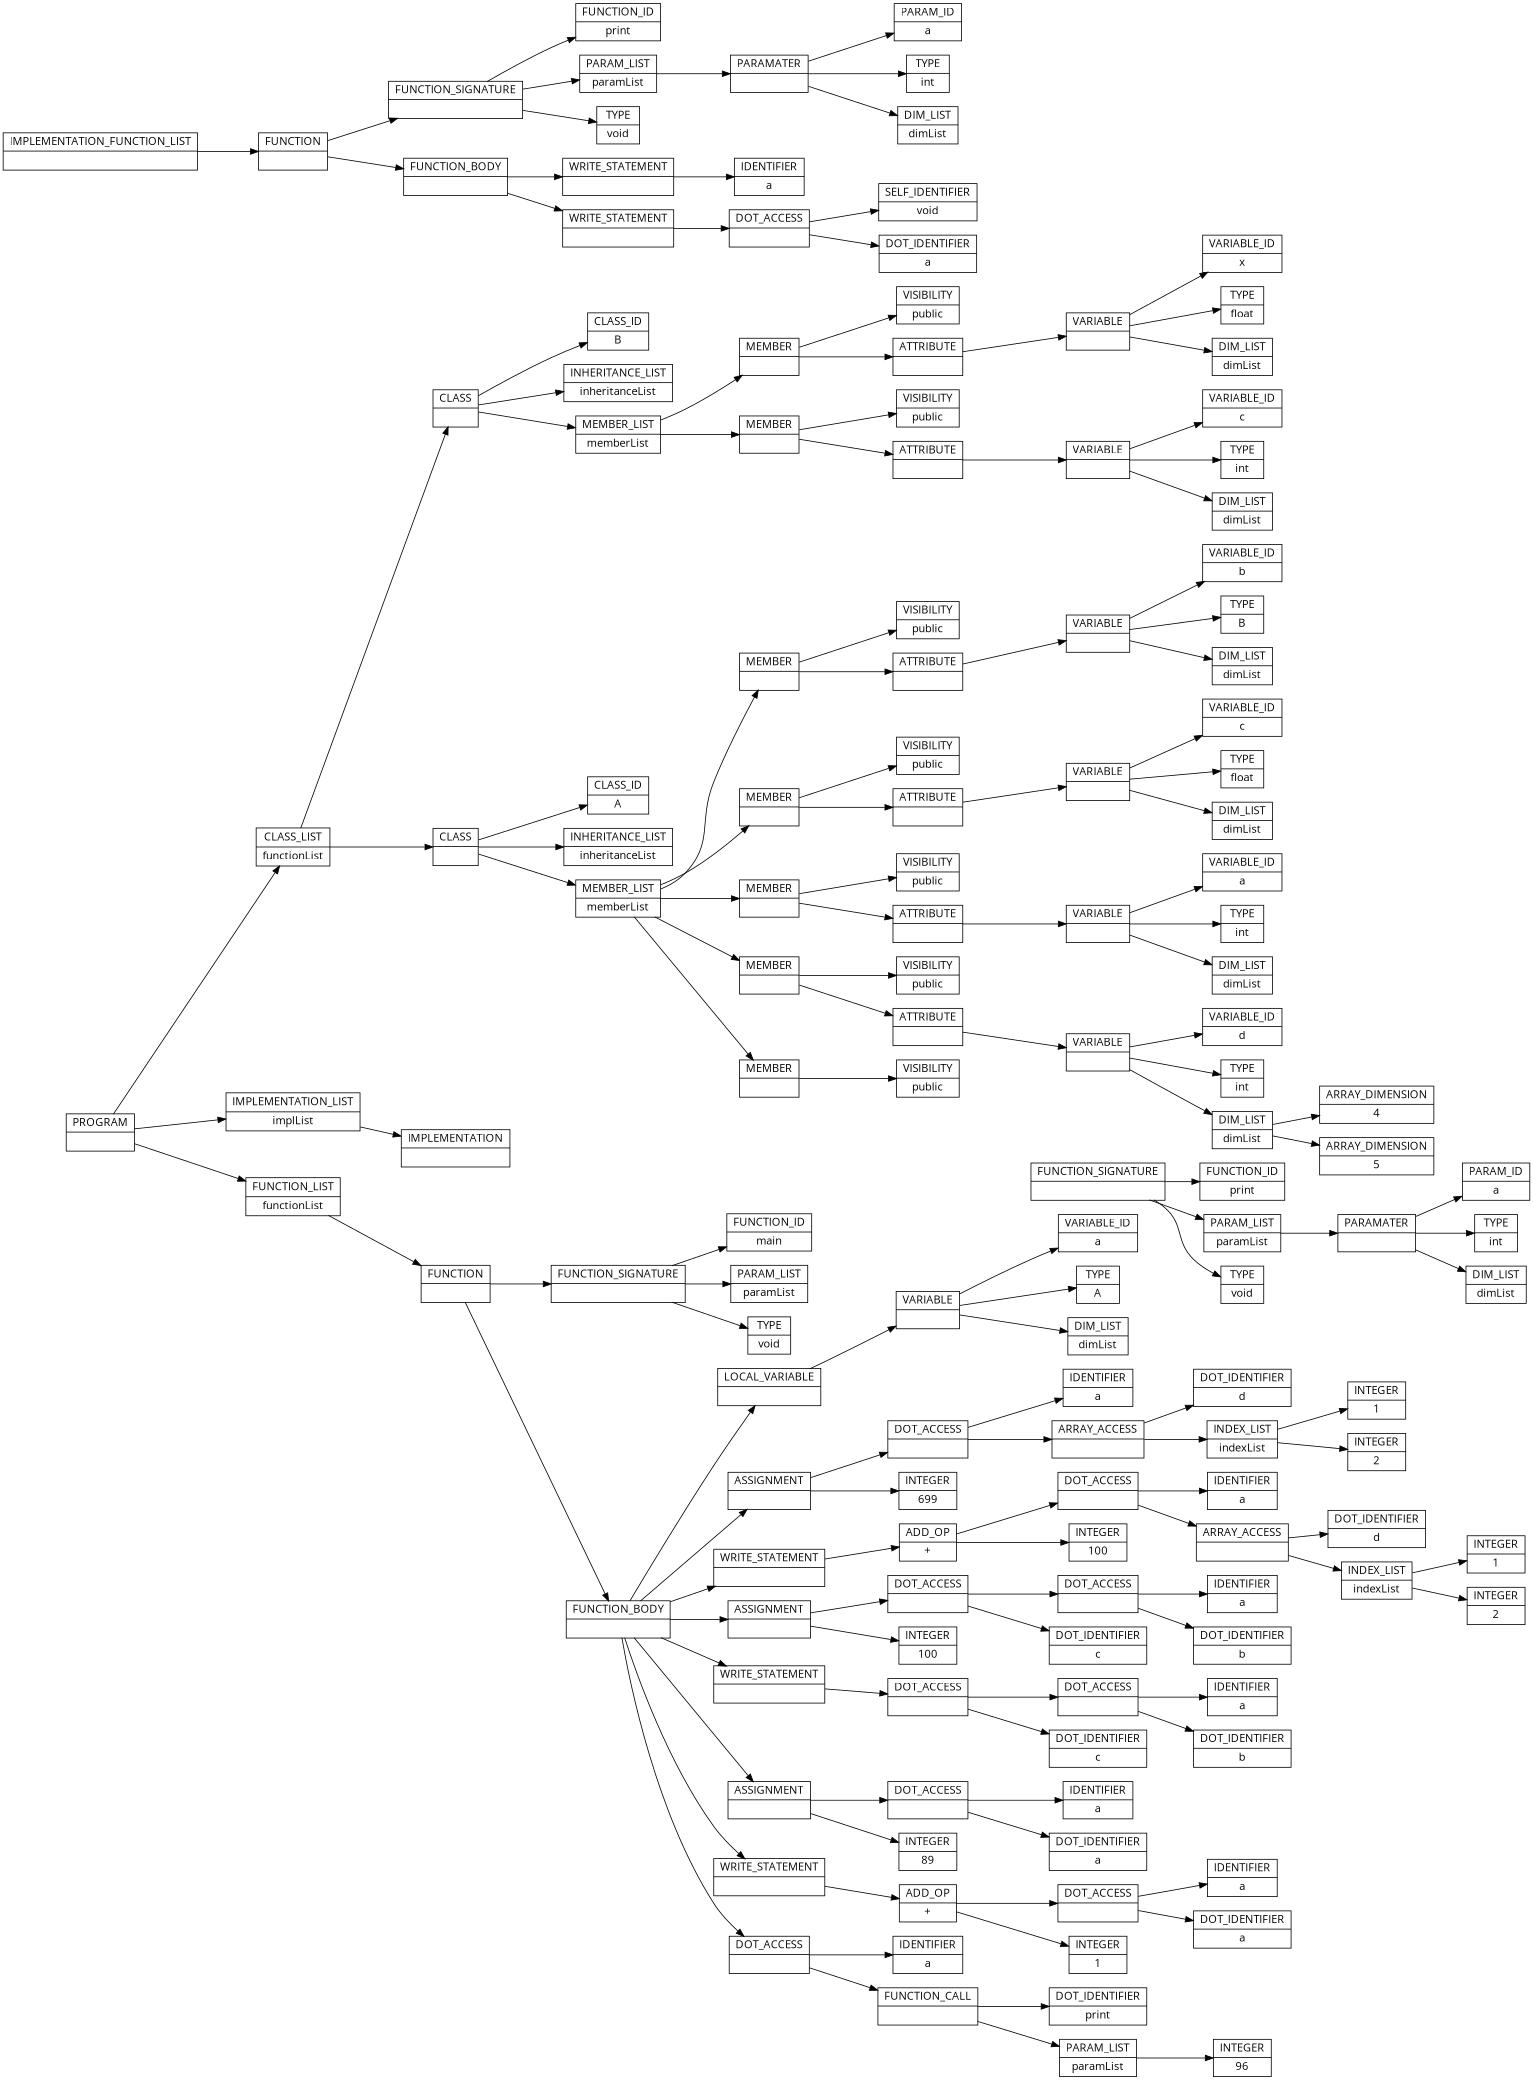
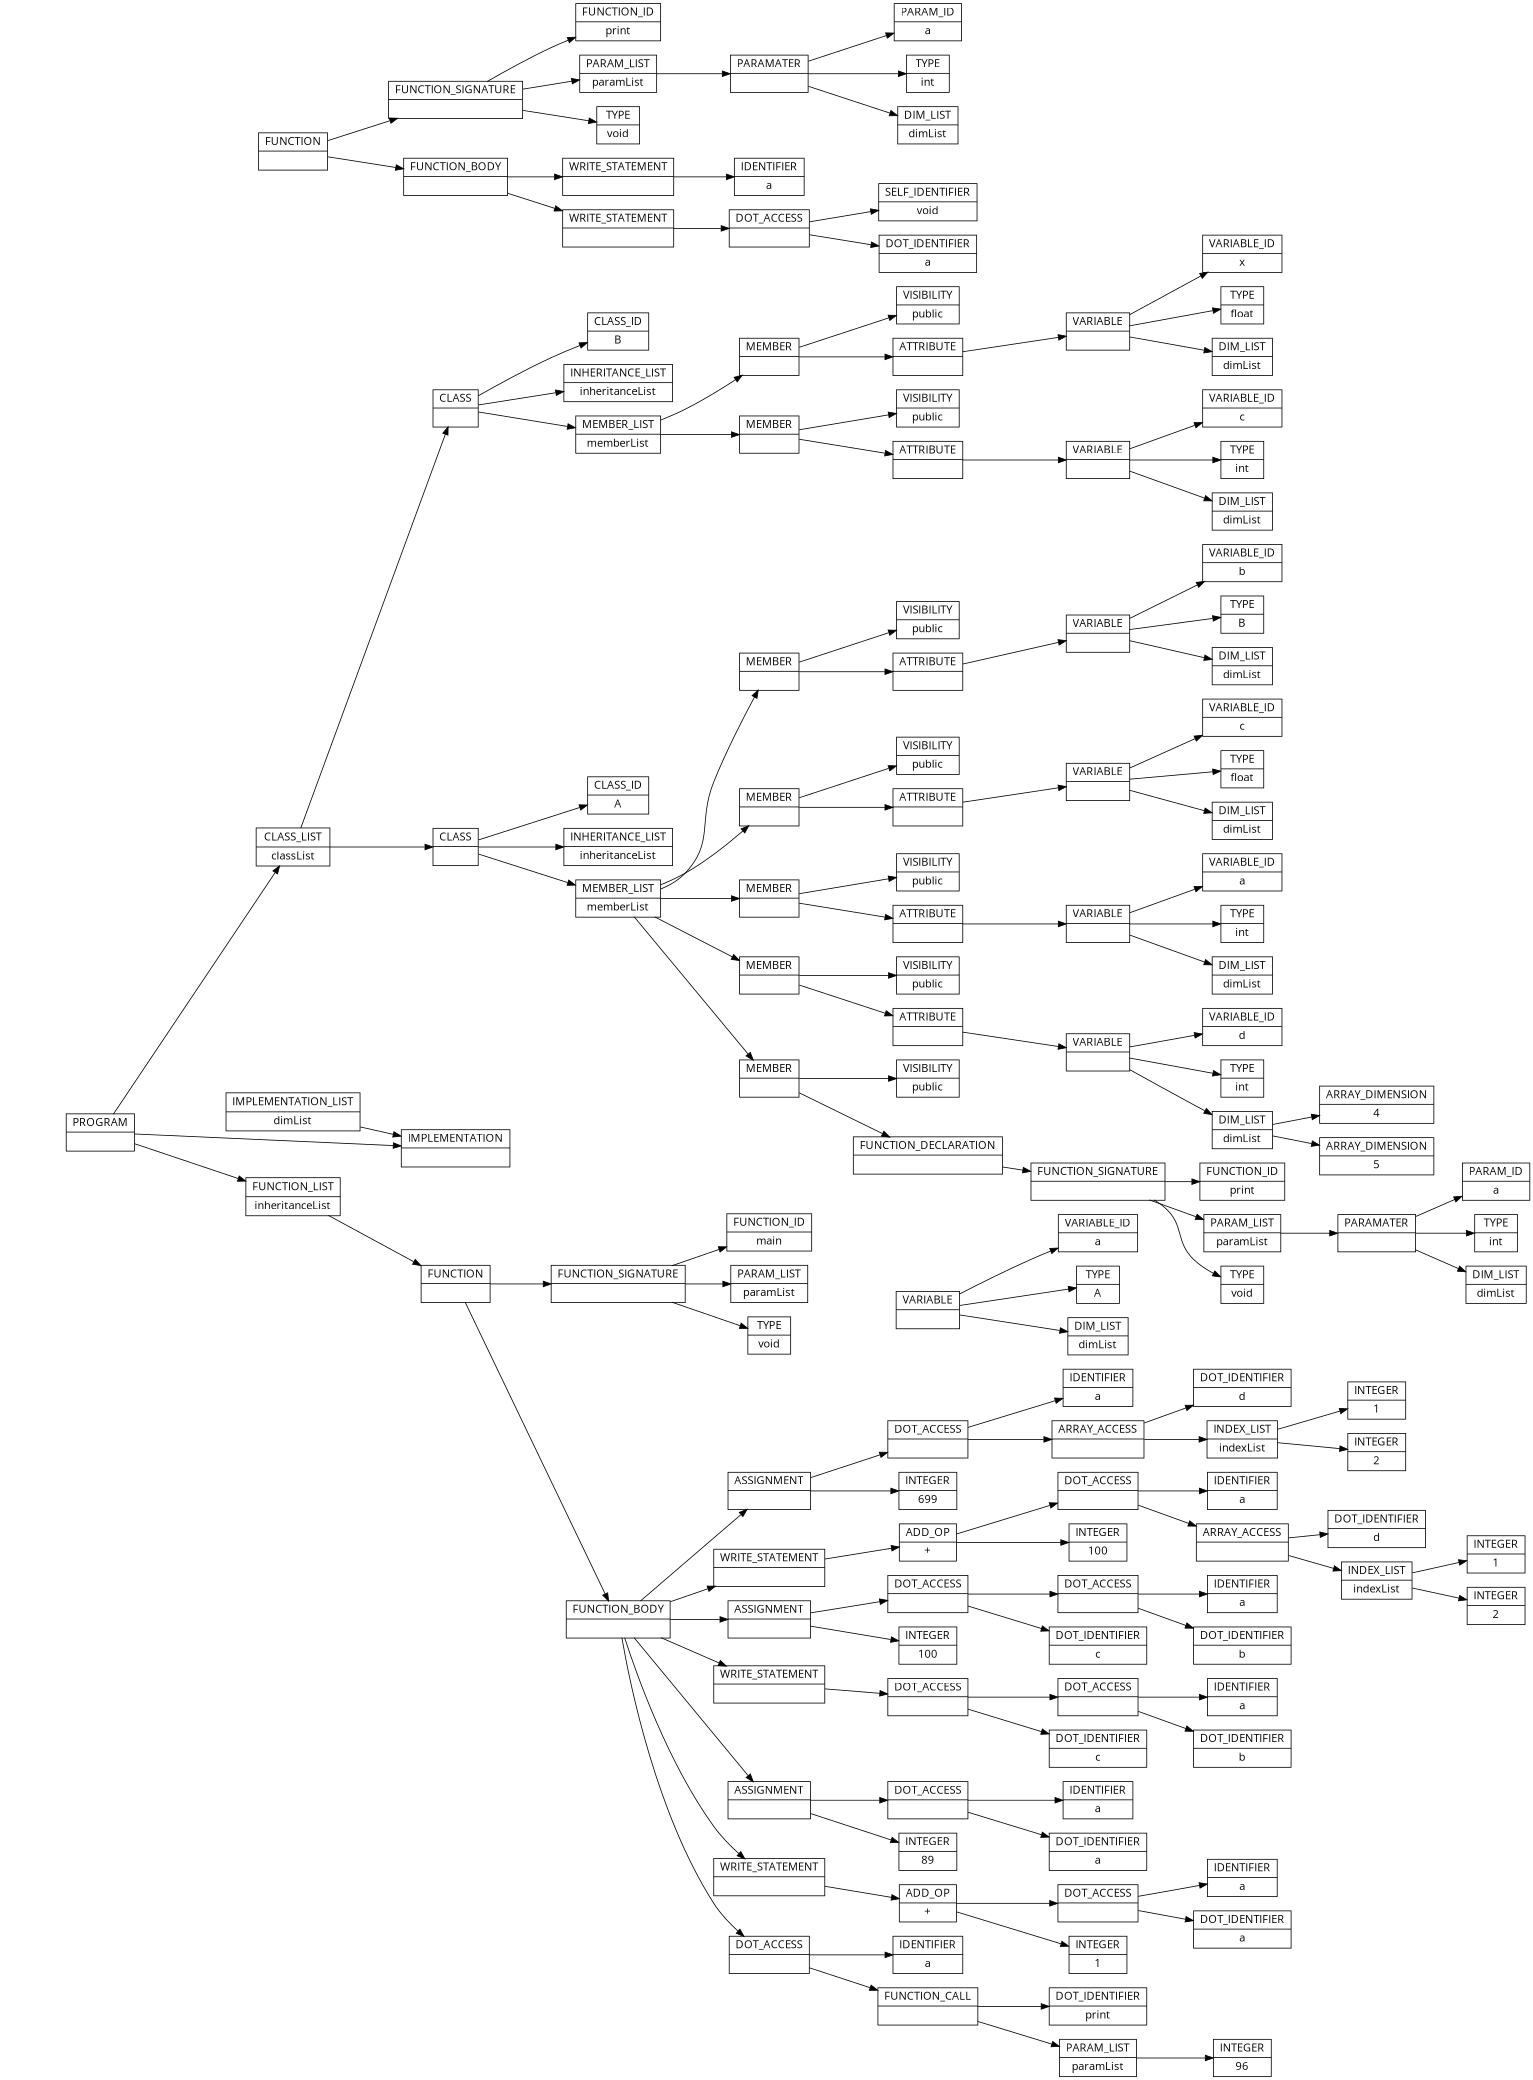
node "IMPLEMENTATION_FUNCTION_LIST": removed
node "CLASS_LIST": text "functionList" -> "classList"
node "IMPLEMENTATION_LIST": text "implList" -> "dimList"
edge "PROGRAM" -> "IMPLEMENTATION_LIST": now "PROGRAM" -> "IMPLEMENTATION"
node "FUNCTION_DECLARATION": added
node "FUNCTION_LIST": text "functionList" -> "inheritanceList"
node "LOCAL_VARIABLE": removed
